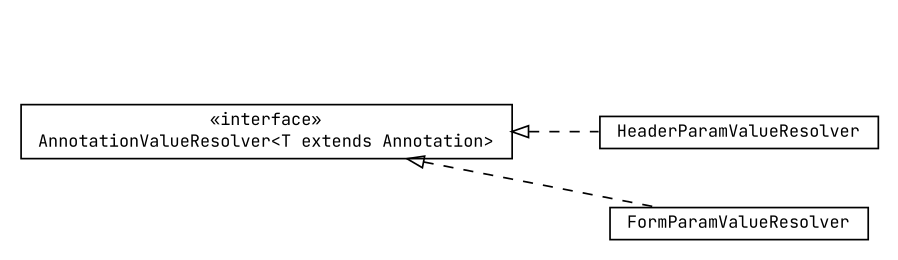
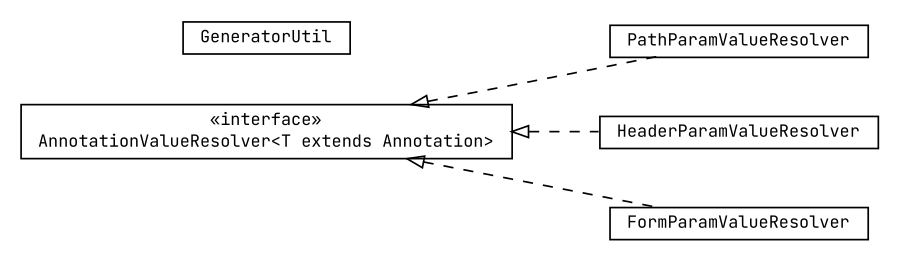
node "GeneratorUtil": added
node "PathParamValueResolver": added
